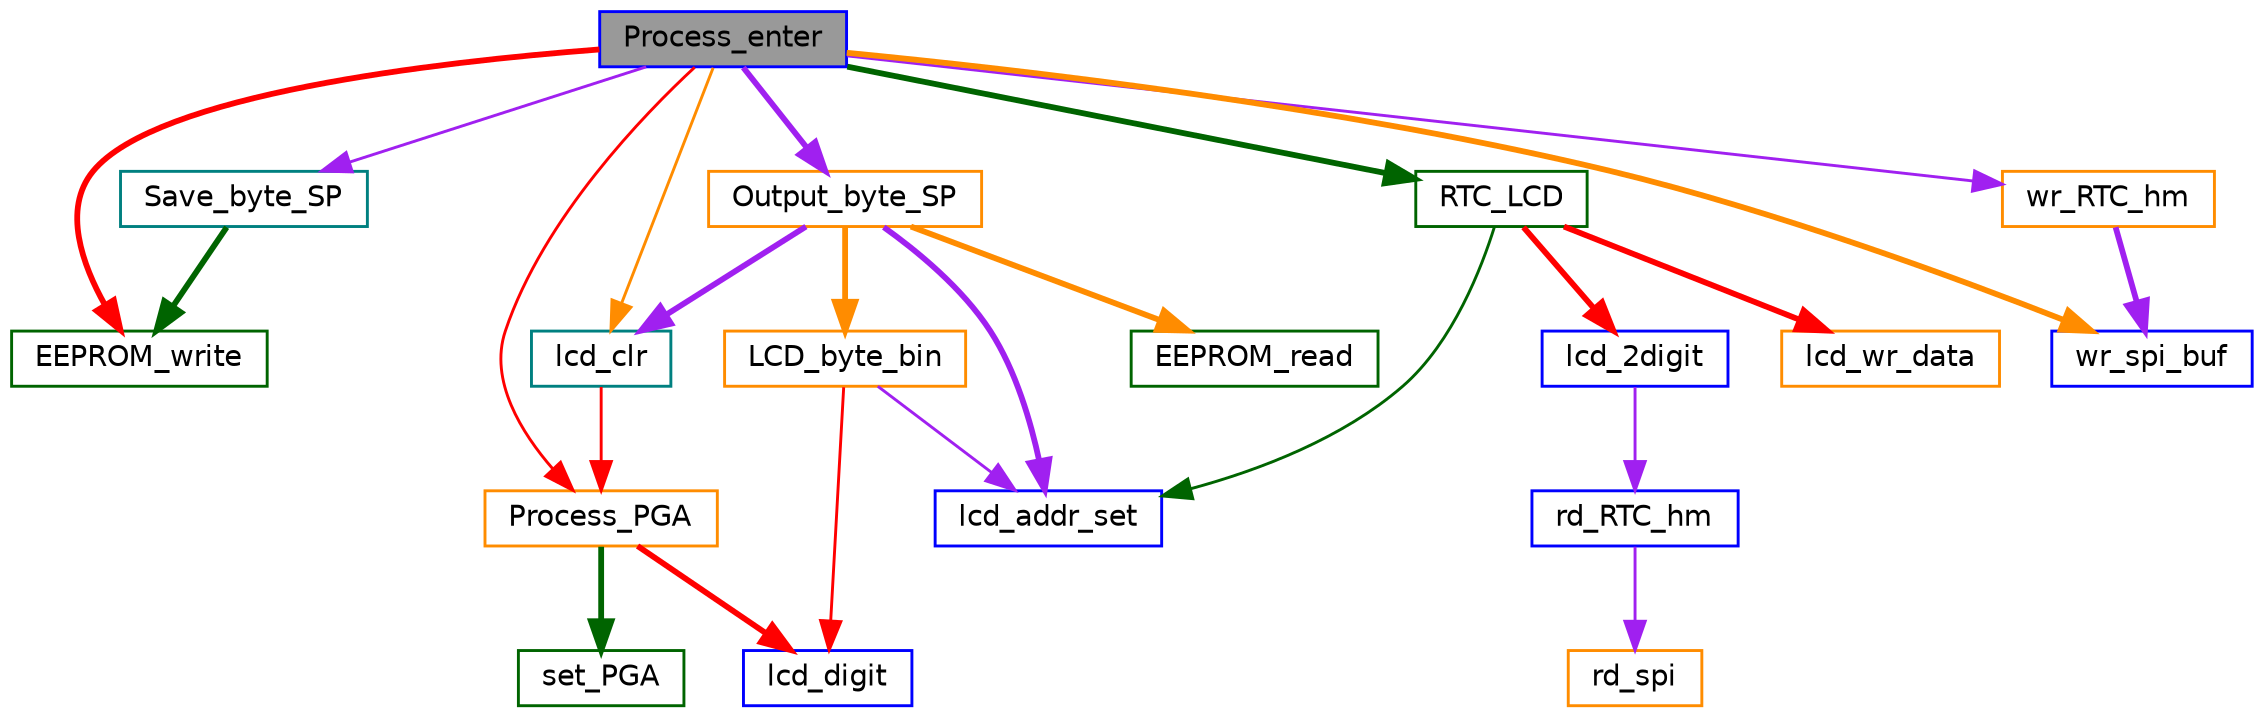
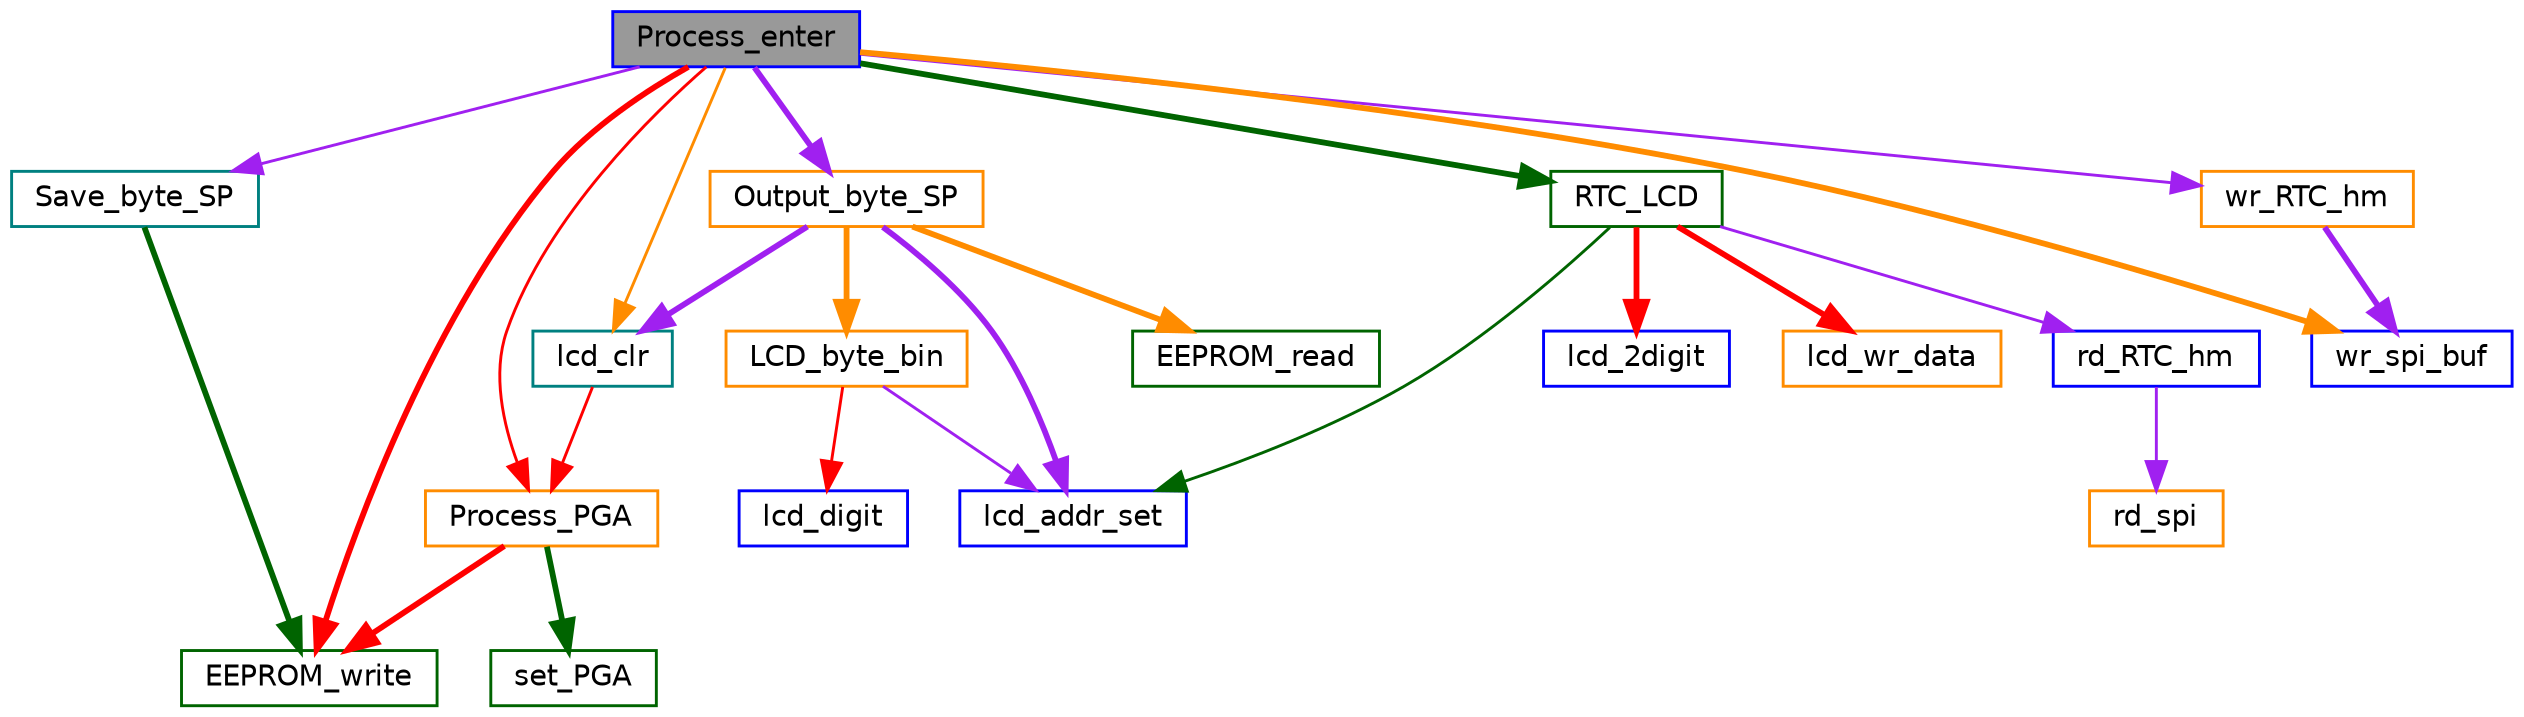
edge "lcd_2digit" -> "rd_RTC_hm": now "RTC_LCD" -> "rd_RTC_hm"
edge "Process_PGA" -> "lcd_digit": now "Process_PGA" -> "EEPROM_write"
